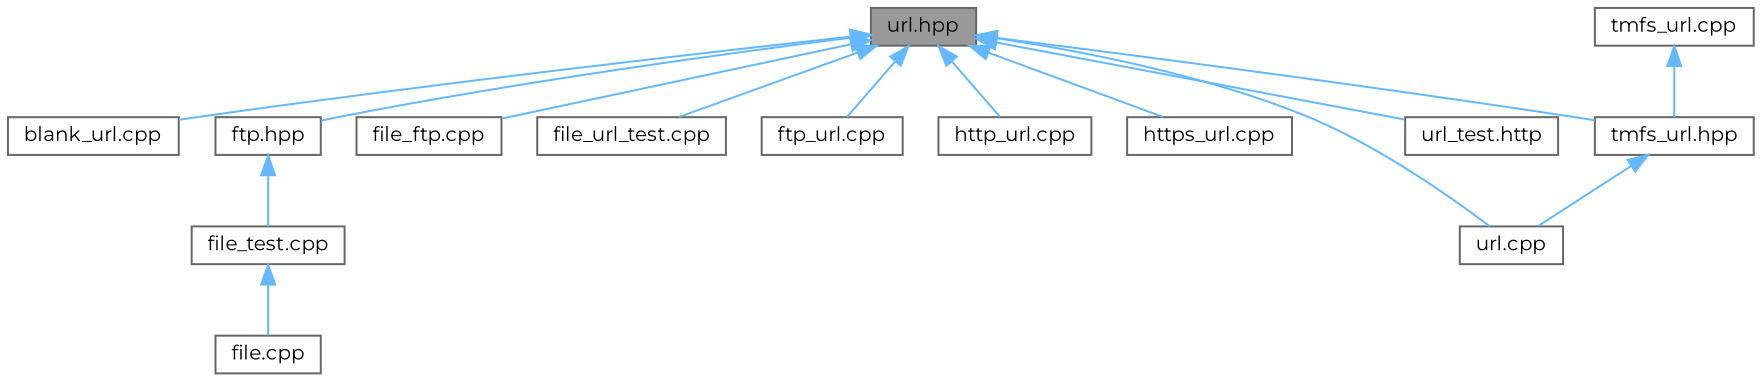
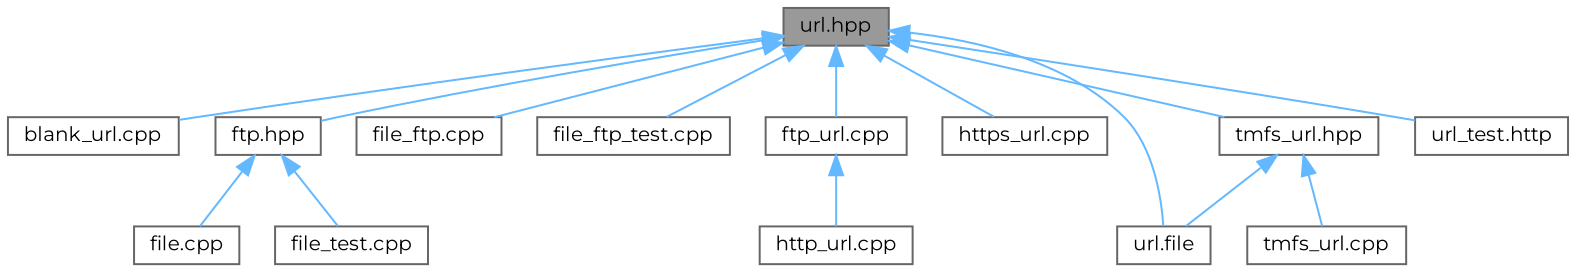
edge "http_url.cpp" -> "url.hpp": now "http_url.cpp" -> "ftp_url.cpp"
edge "tmfs_url.hpp" -> "tmfs_url.cpp": reversed
node "file_url_test.cpp": label "file_url_test.cpp" -> "file_ftp_test.cpp"
node "url.cpp": label "url.cpp" -> "url.file"
edge "file.cpp" -> "file_test.cpp": now "file.cpp" -> "ftp.hpp"
